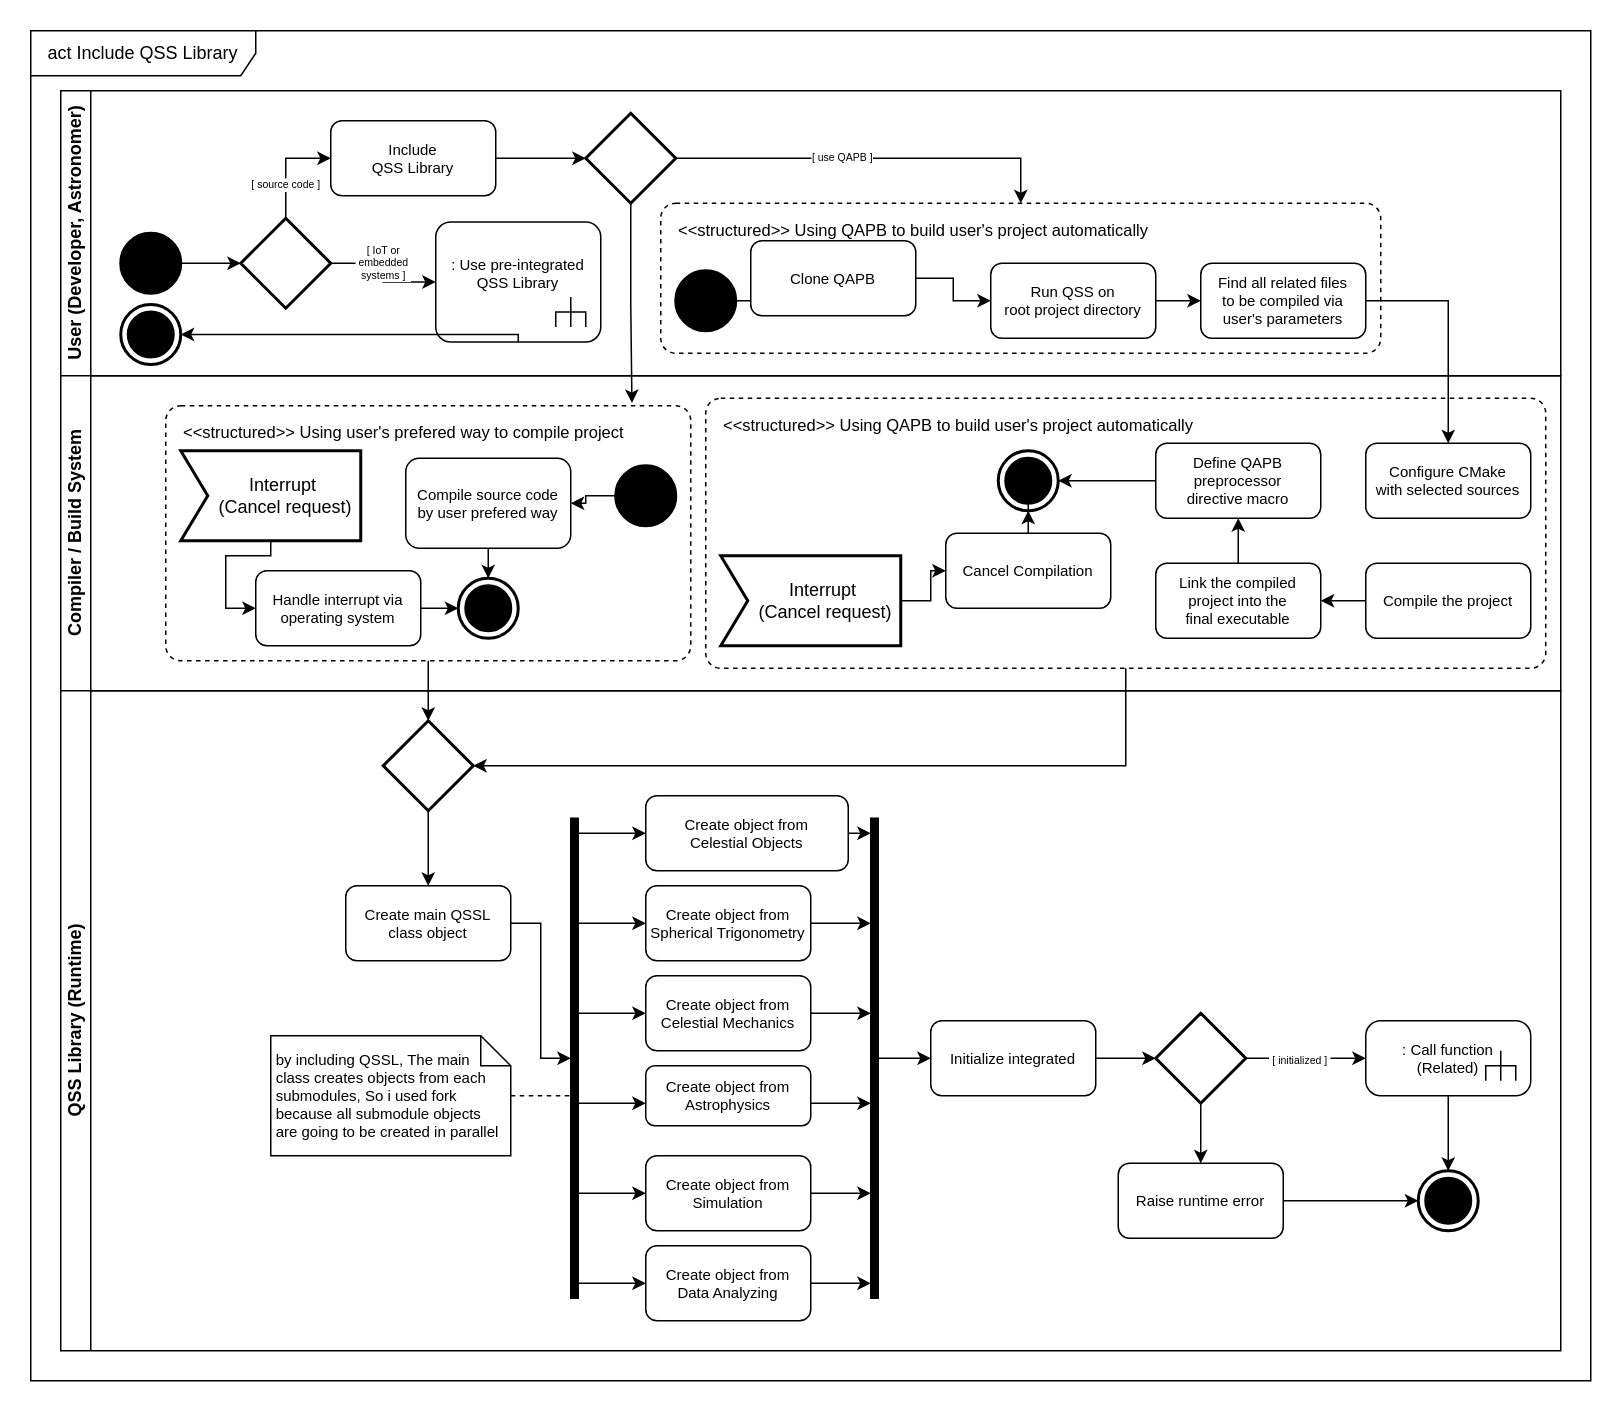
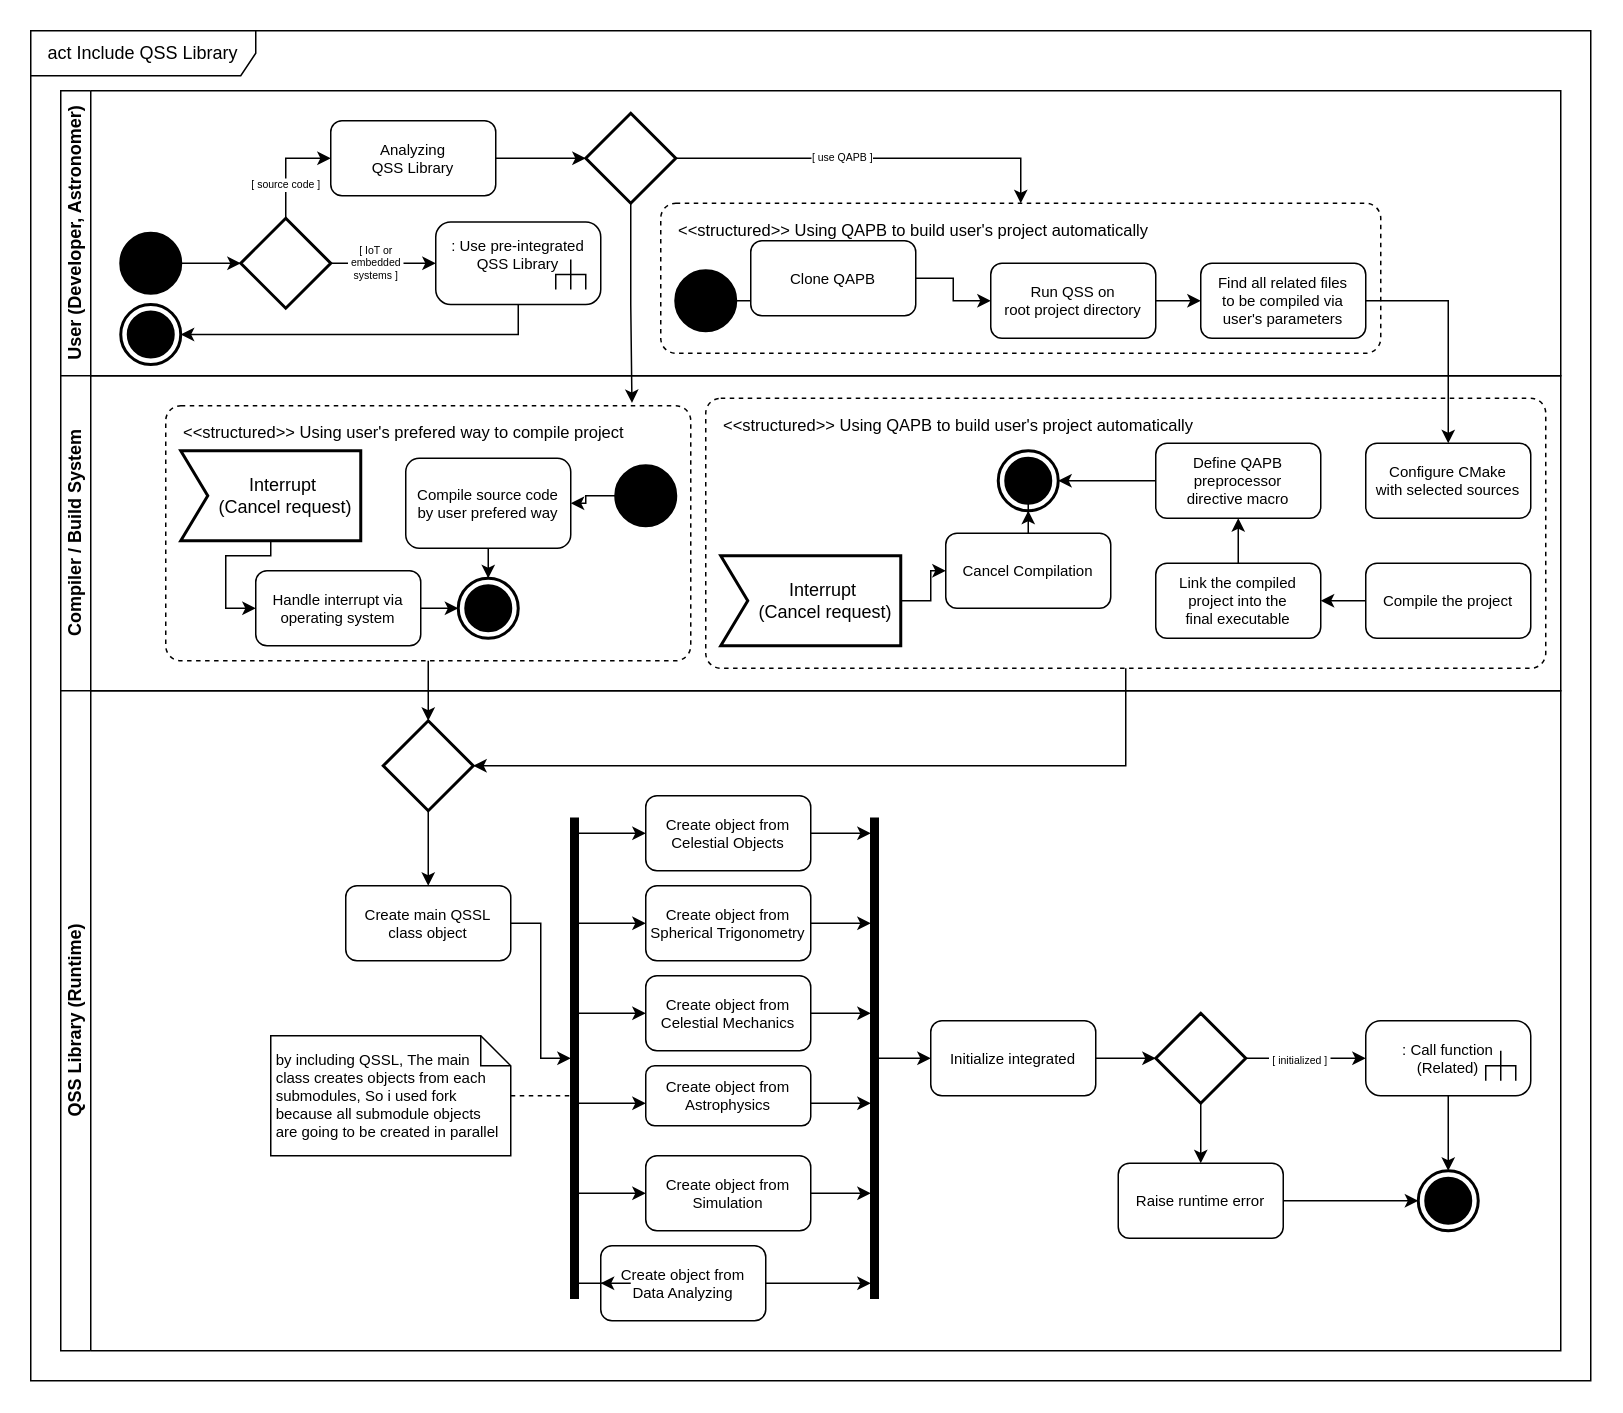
node "Include QSS Library": label "Include QSS Library" -> "Analyzing QSS Library"
node ": Use pre-integrated QSS Library": size 165x120 -> 165x83
node "Create object from Celestial Objects": size 203x75 -> 165x75
node "Create object from Data Analyzing": moved (728, 1283) -> (683, 1283)
